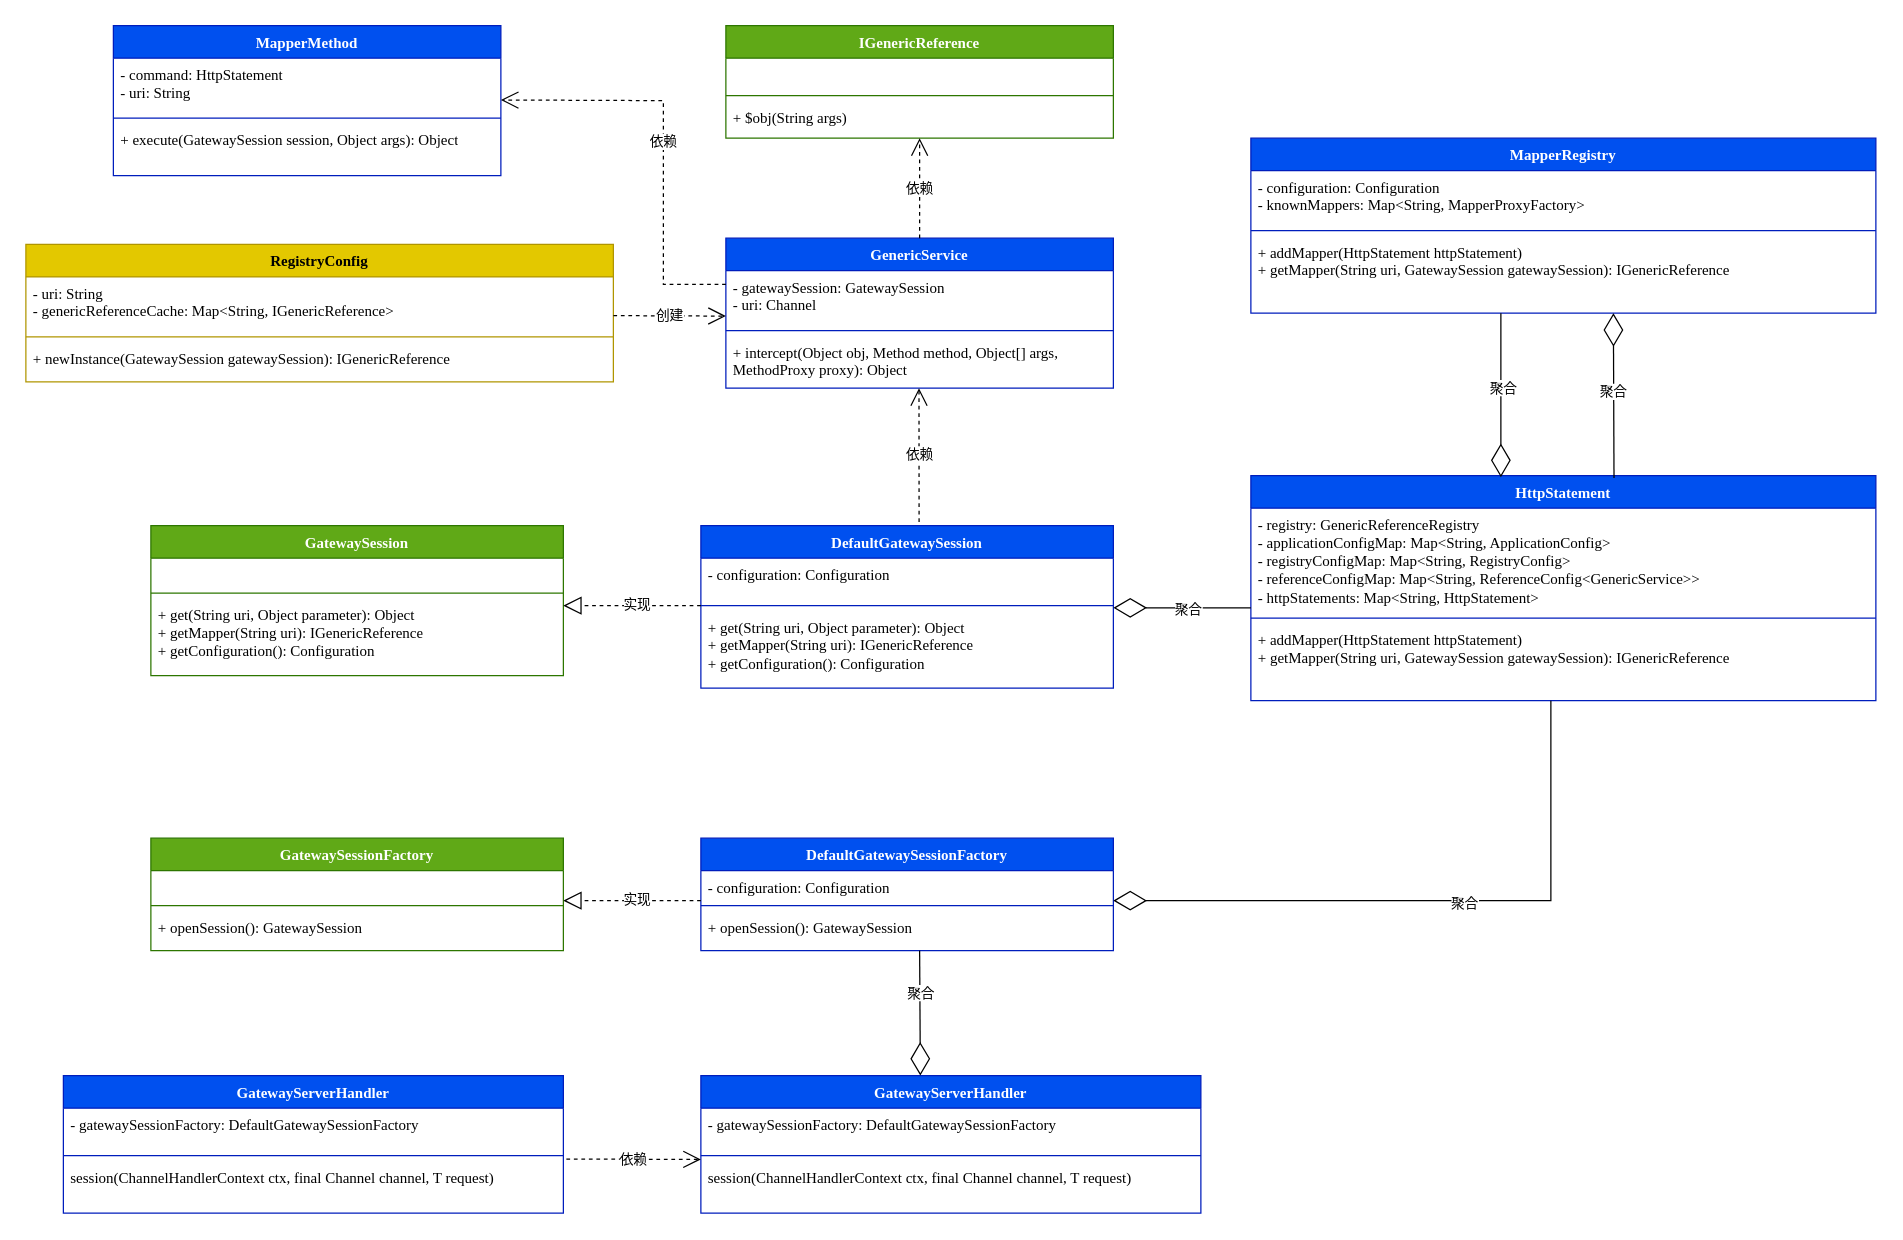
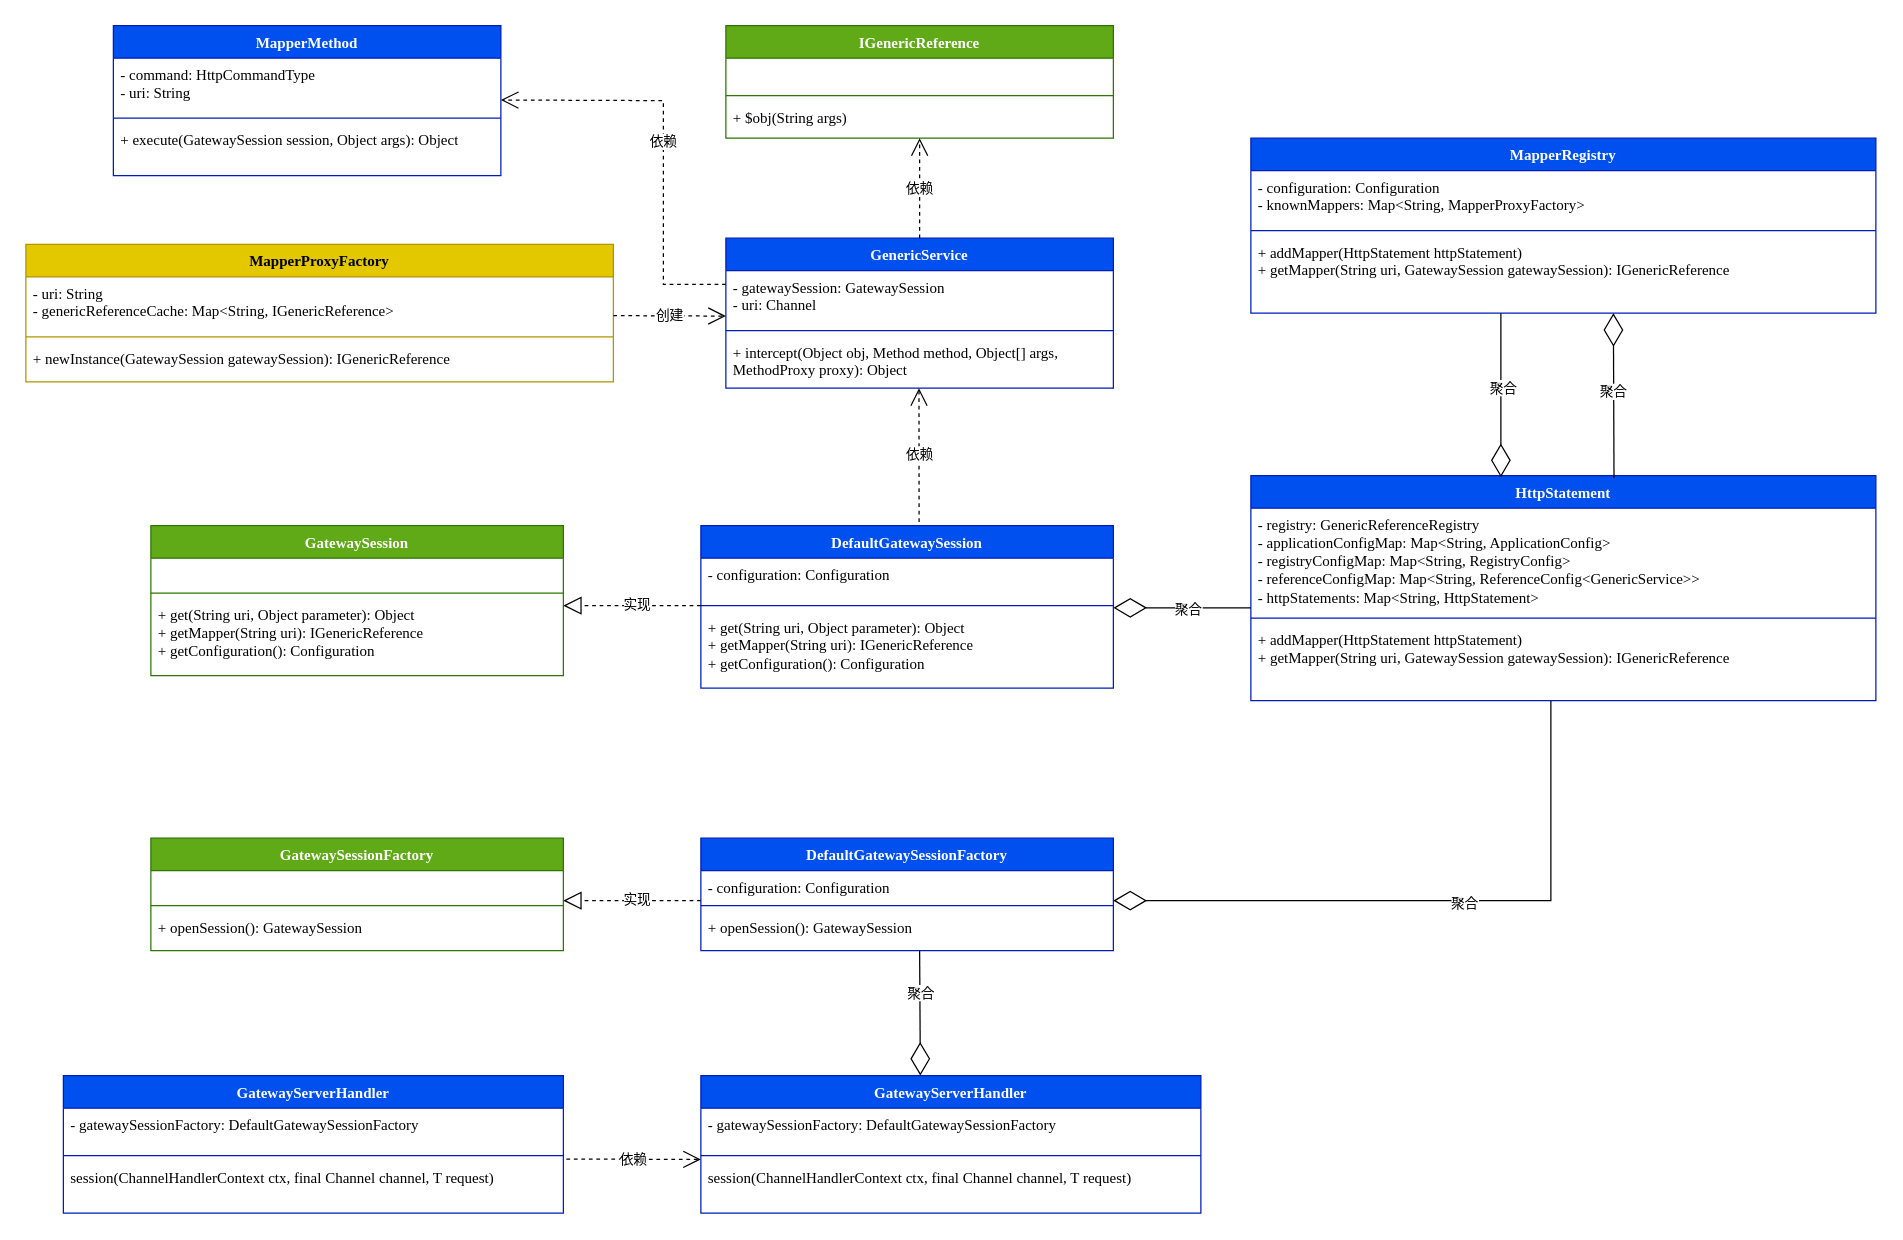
node "- command: HttpStatement - uri: String": label "- command: HttpStatement - uri: String" -> "- command: HttpCommandType - uri: String"
node "RegistryConfig": label "RegistryConfig" -> "MapperProxyFactory"
